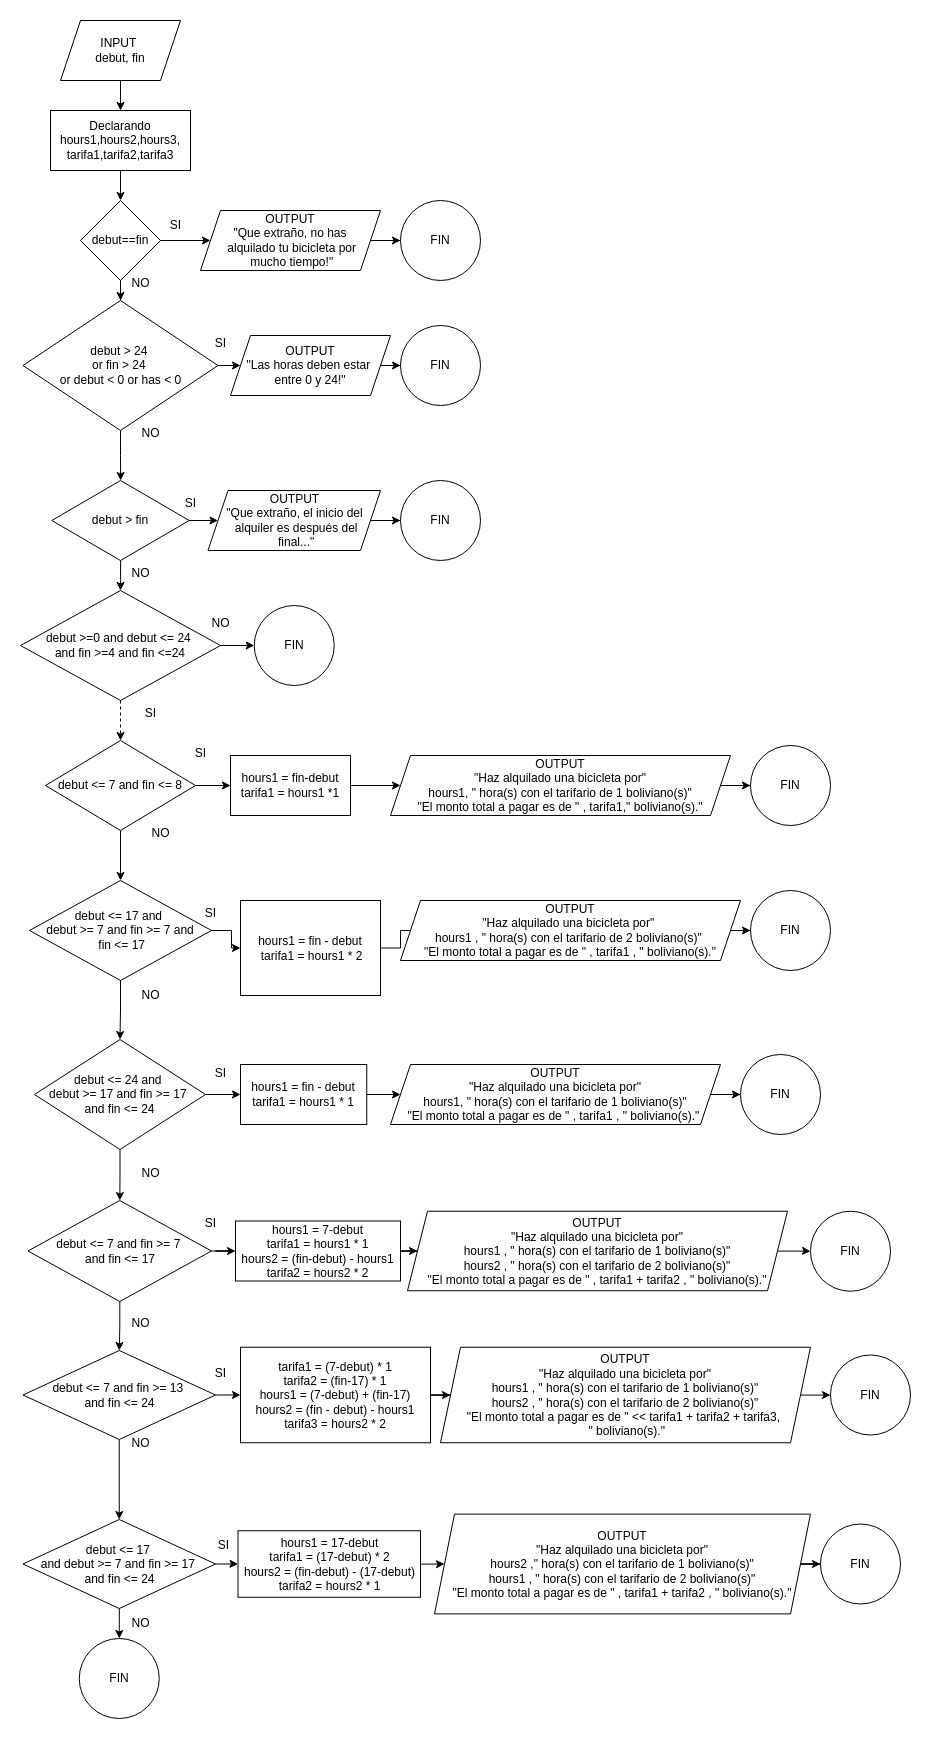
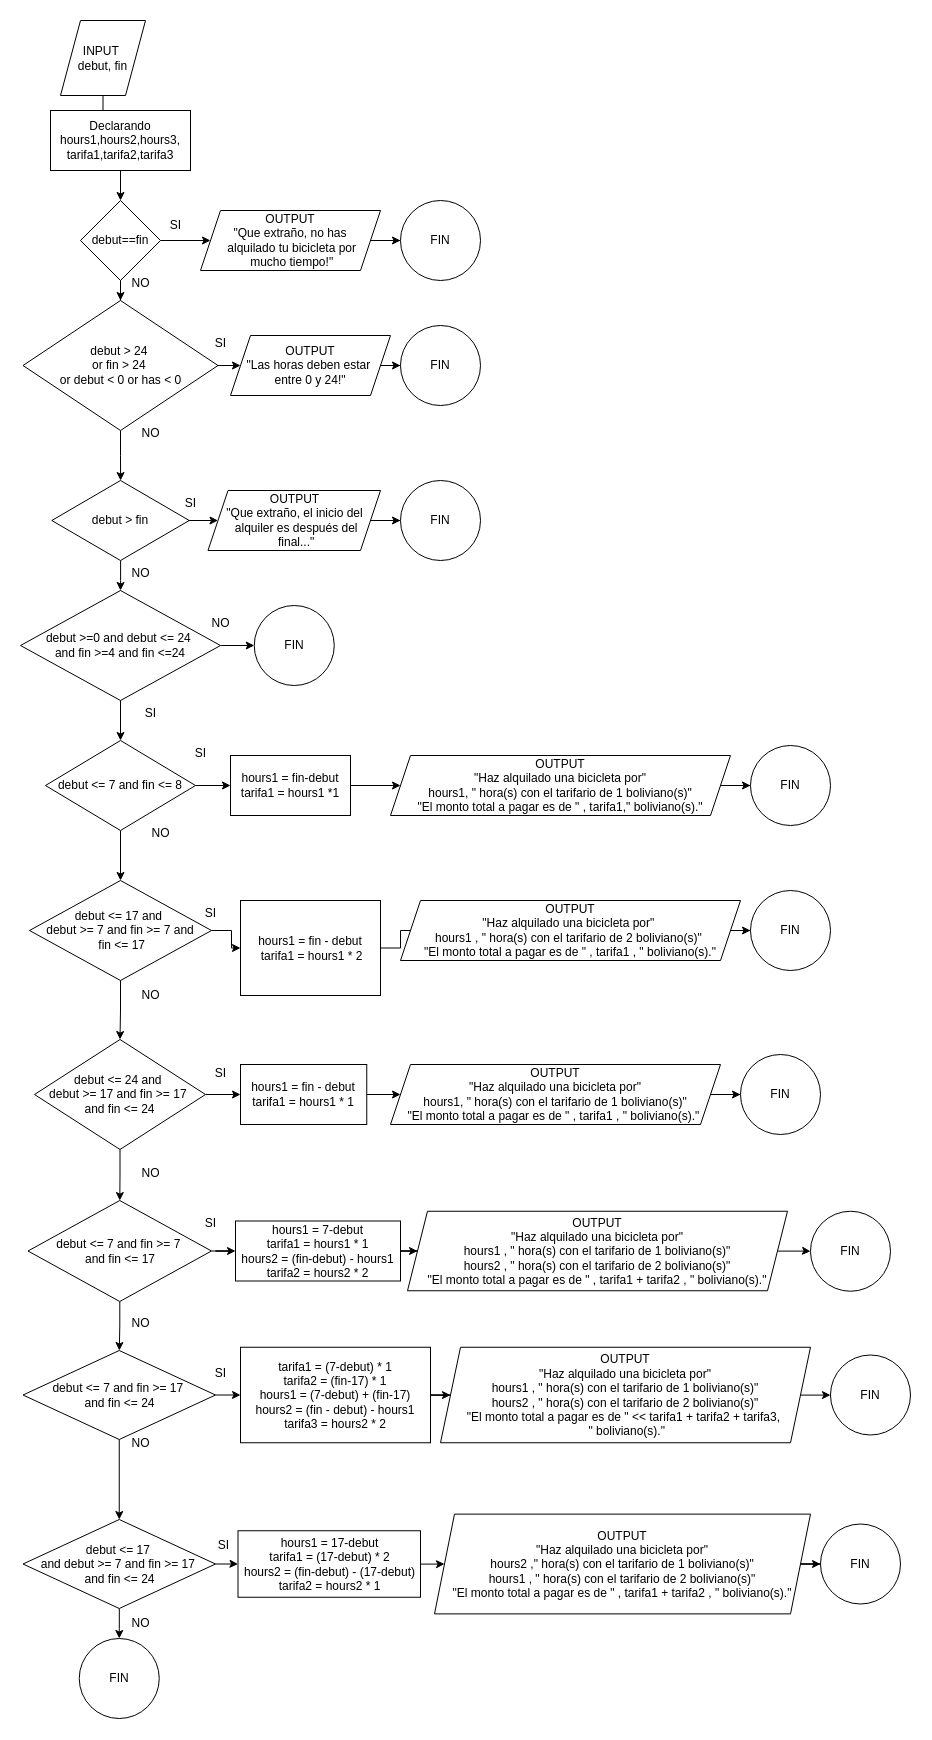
node "INPUT debut, fin": size 120x60 -> 85x75
edge "debut >=0 and debut <= 24 and fin >=4 and fin <=24" -> "debut <= 7 and fin <= 8": style dashed -> solid
node "debut <= 7 and fin >= 13 and fin <= 24": label "debut <= 7 and fin >= 13 and fin <= 24" -> "debut <= 7 and fin >= 17 and fin <= 24"
